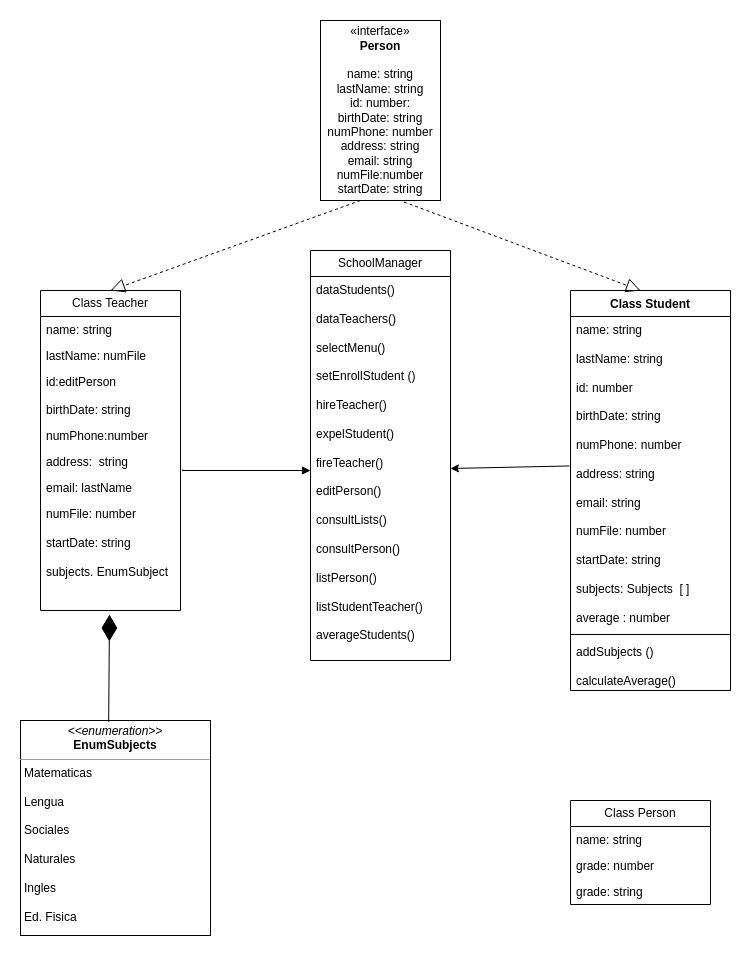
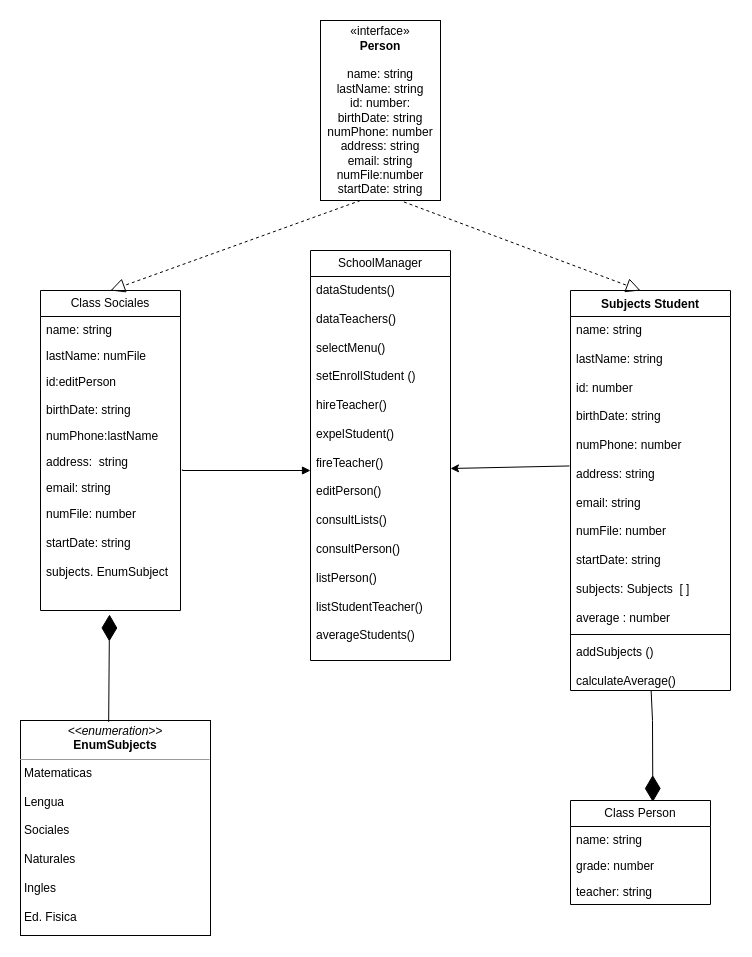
node "Class Teacher": label "Class Teacher" -> "Class Sociales"
node "Class Student": label "Class Student" -> "Subjects Student"
node "numPhone:number": label "numPhone:number" -> "numPhone:lastName"
node "email: lastName": label "email: lastName" -> "email: string"
edge "addSubjects () calculateAverage()" -> "Class Person": added
node "grade: string": label "grade: string" -> "teacher: string"
